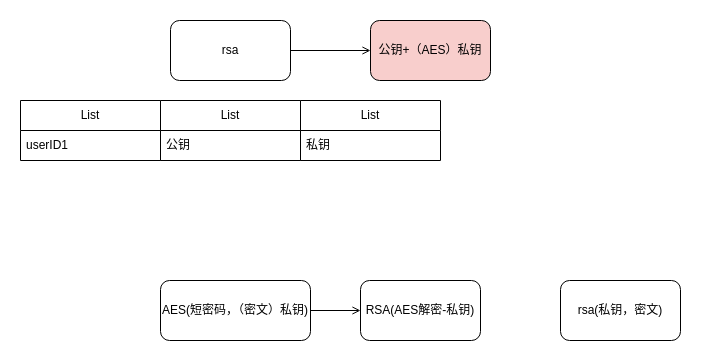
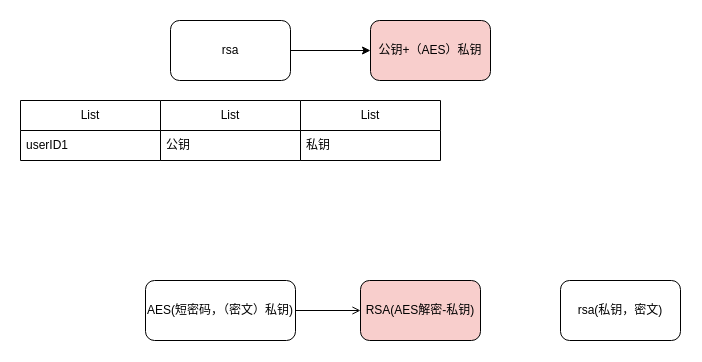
edge "rsa" -> "公钥+（AES）私钥": arrowhead open -> classic
node "AES(短密码，（密文）私钥)": moved (236, 311) -> (221, 311)
node "RSA(AES解密-私钥)": fillcolor #ffffff -> #f8cecc
